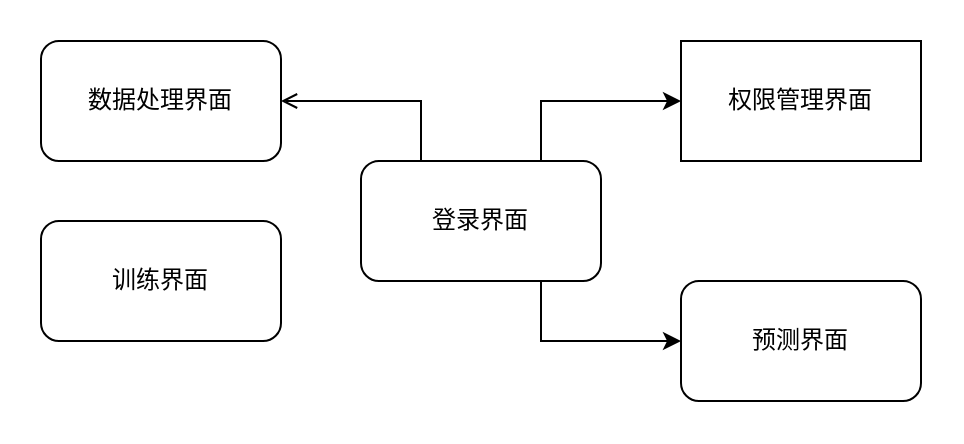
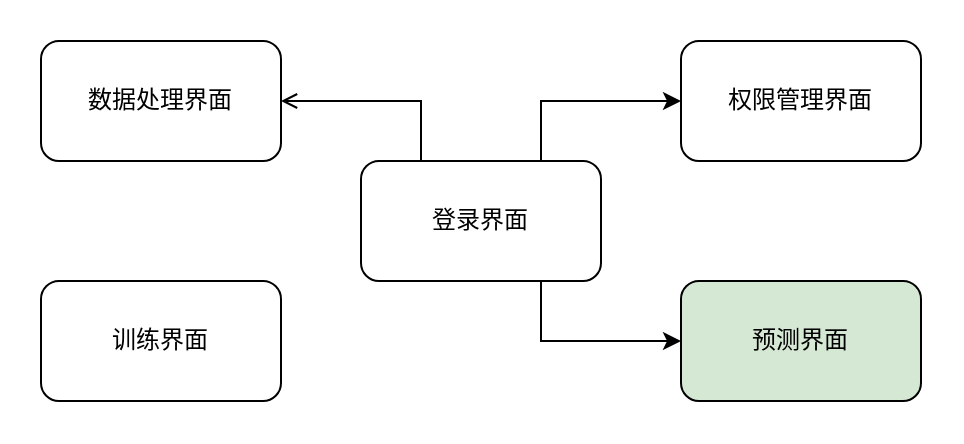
node "权限管理界面": shape rectangle -> rounded rectangle
node "训练界面": moved (161, 281) -> (161, 341)
node "预测界面": fillcolor #ffffff -> #d5e8d4
